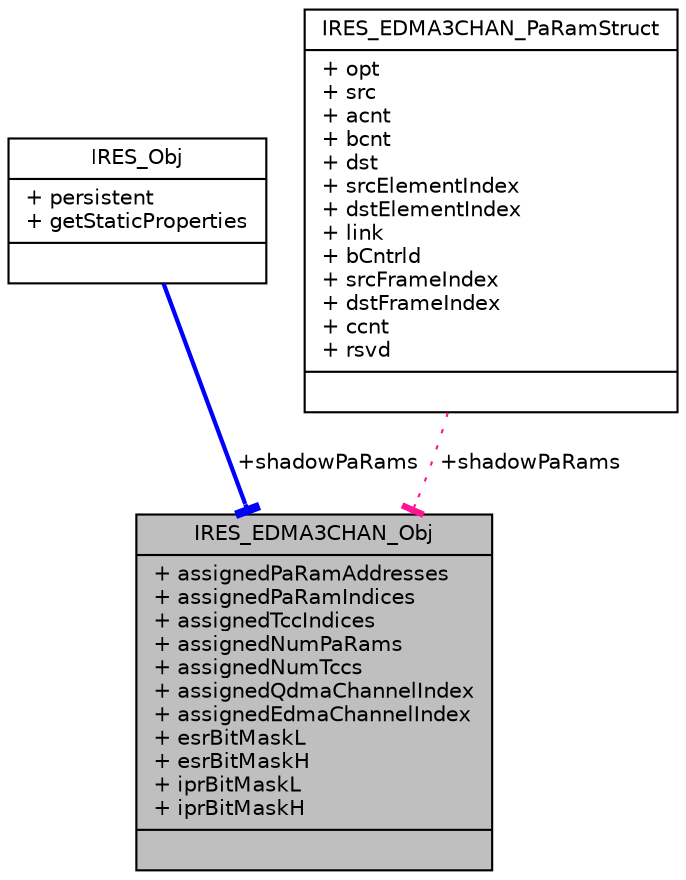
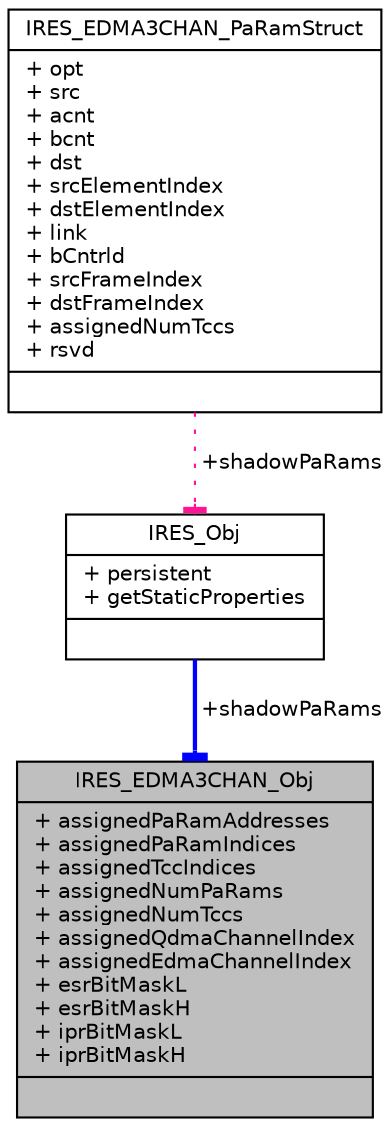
node "IRES_EDMA3CHAN_PaRamStruct": text "+ ccnt" -> "+ assignedNumTccs"
edge "IRES_EDMA3CHAN_PaRamStruct" -> "IRES_EDMA3CHAN_Obj": now "IRES_EDMA3CHAN_PaRamStruct" -> "IRES_Obj"
